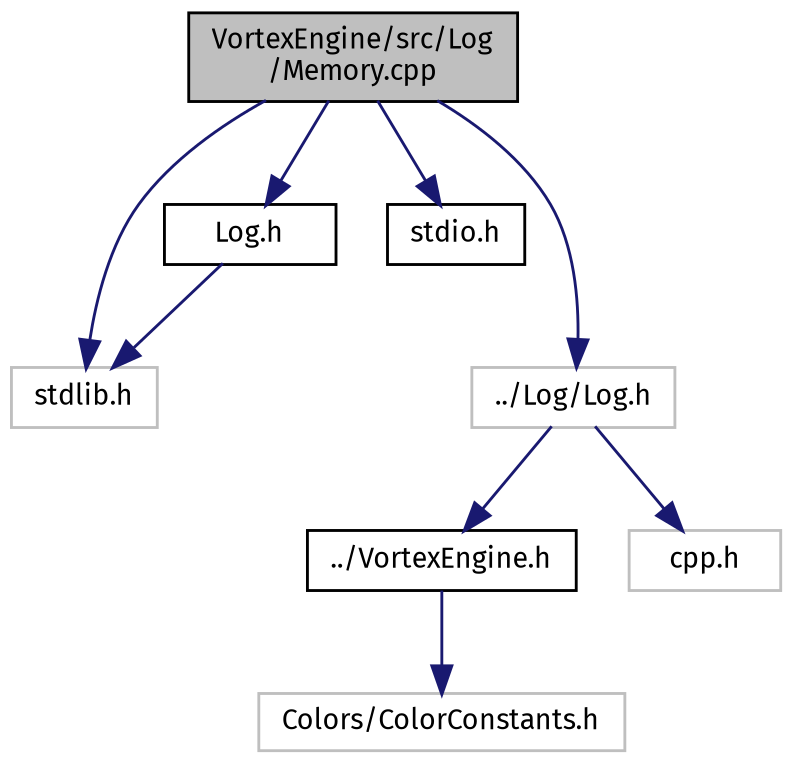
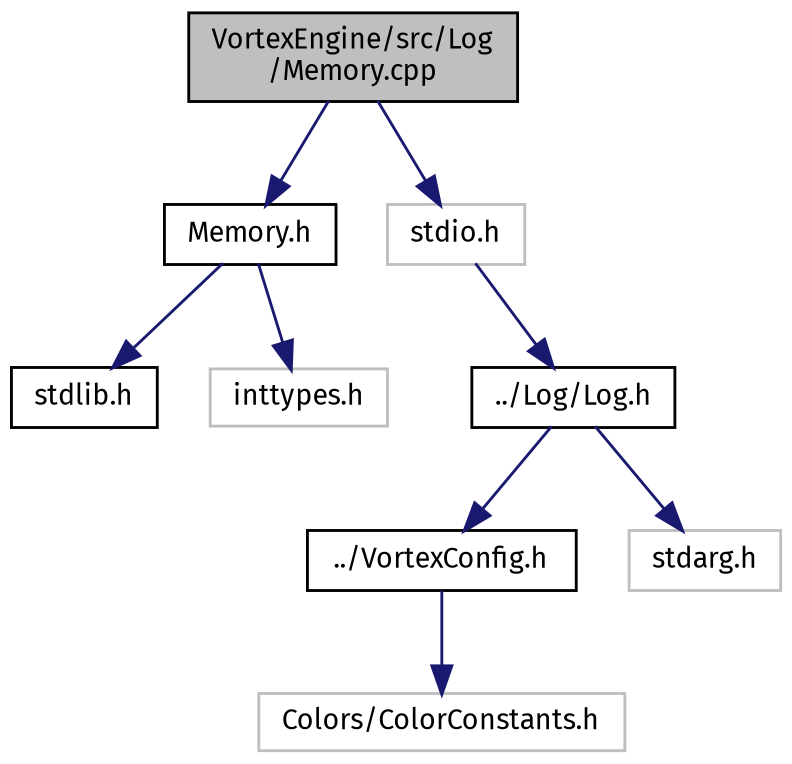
edge "VortexEngine/src/Log /Memory.cpp" -> "stdlib.h": removed
edge "VortexEngine/src/Log /Memory.cpp" -> "../Log/Log.h": now "stdio.h" -> "../Log/Log.h"
node "Log.h": label "Log.h" -> "Memory.h"
node "stdio.h": color black -> grey75
node "stdlib.h": color grey75 -> black
node "inttypes.h": added
node "../Log/Log.h": color grey75 -> black
node "../VortexEngine.h": label "../VortexEngine.h" -> "../VortexConfig.h"
node "cpp.h": label "cpp.h" -> "stdarg.h"
